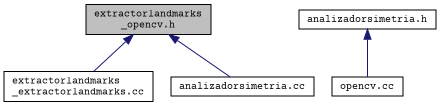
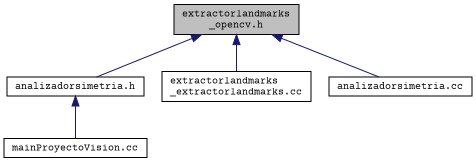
edge "analizadorsimetria.h" -> "extractorlandmarks _opencv.h": added
node "opencv.cc": label "opencv.cc" -> "mainProyectoVision.cc"
